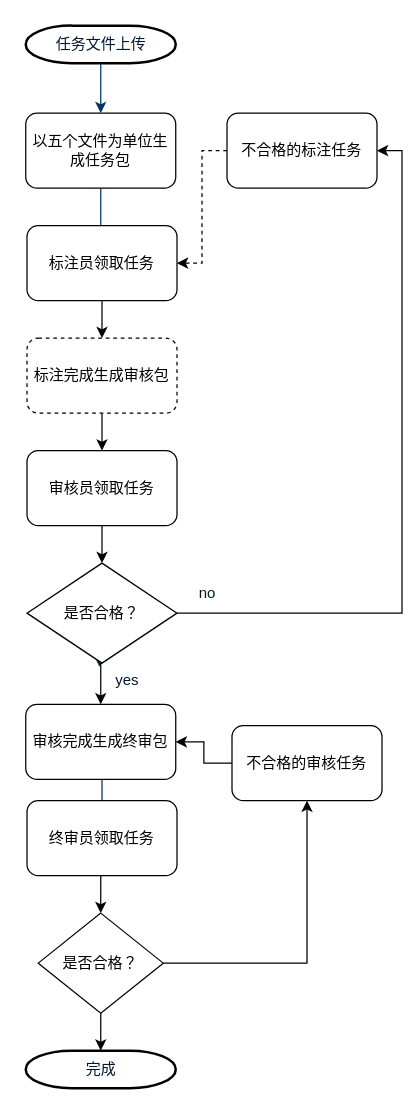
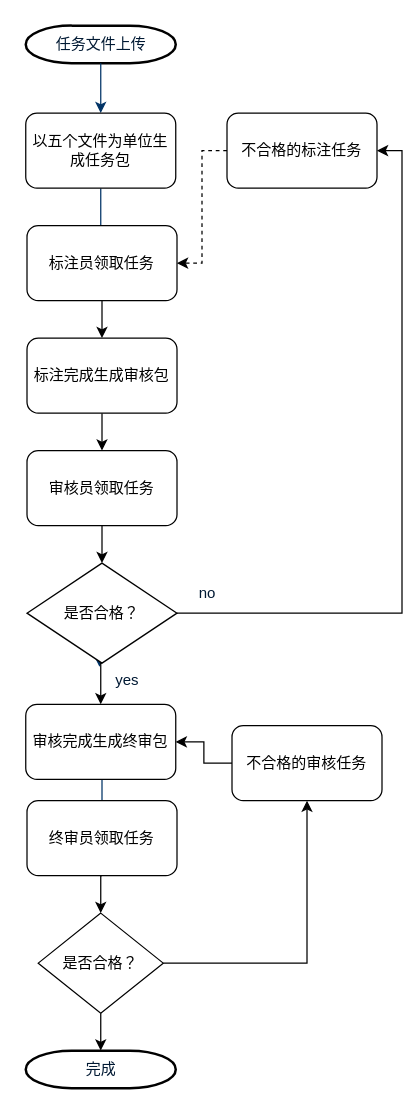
node "标注完成生成审核包": style dashed -> solid
